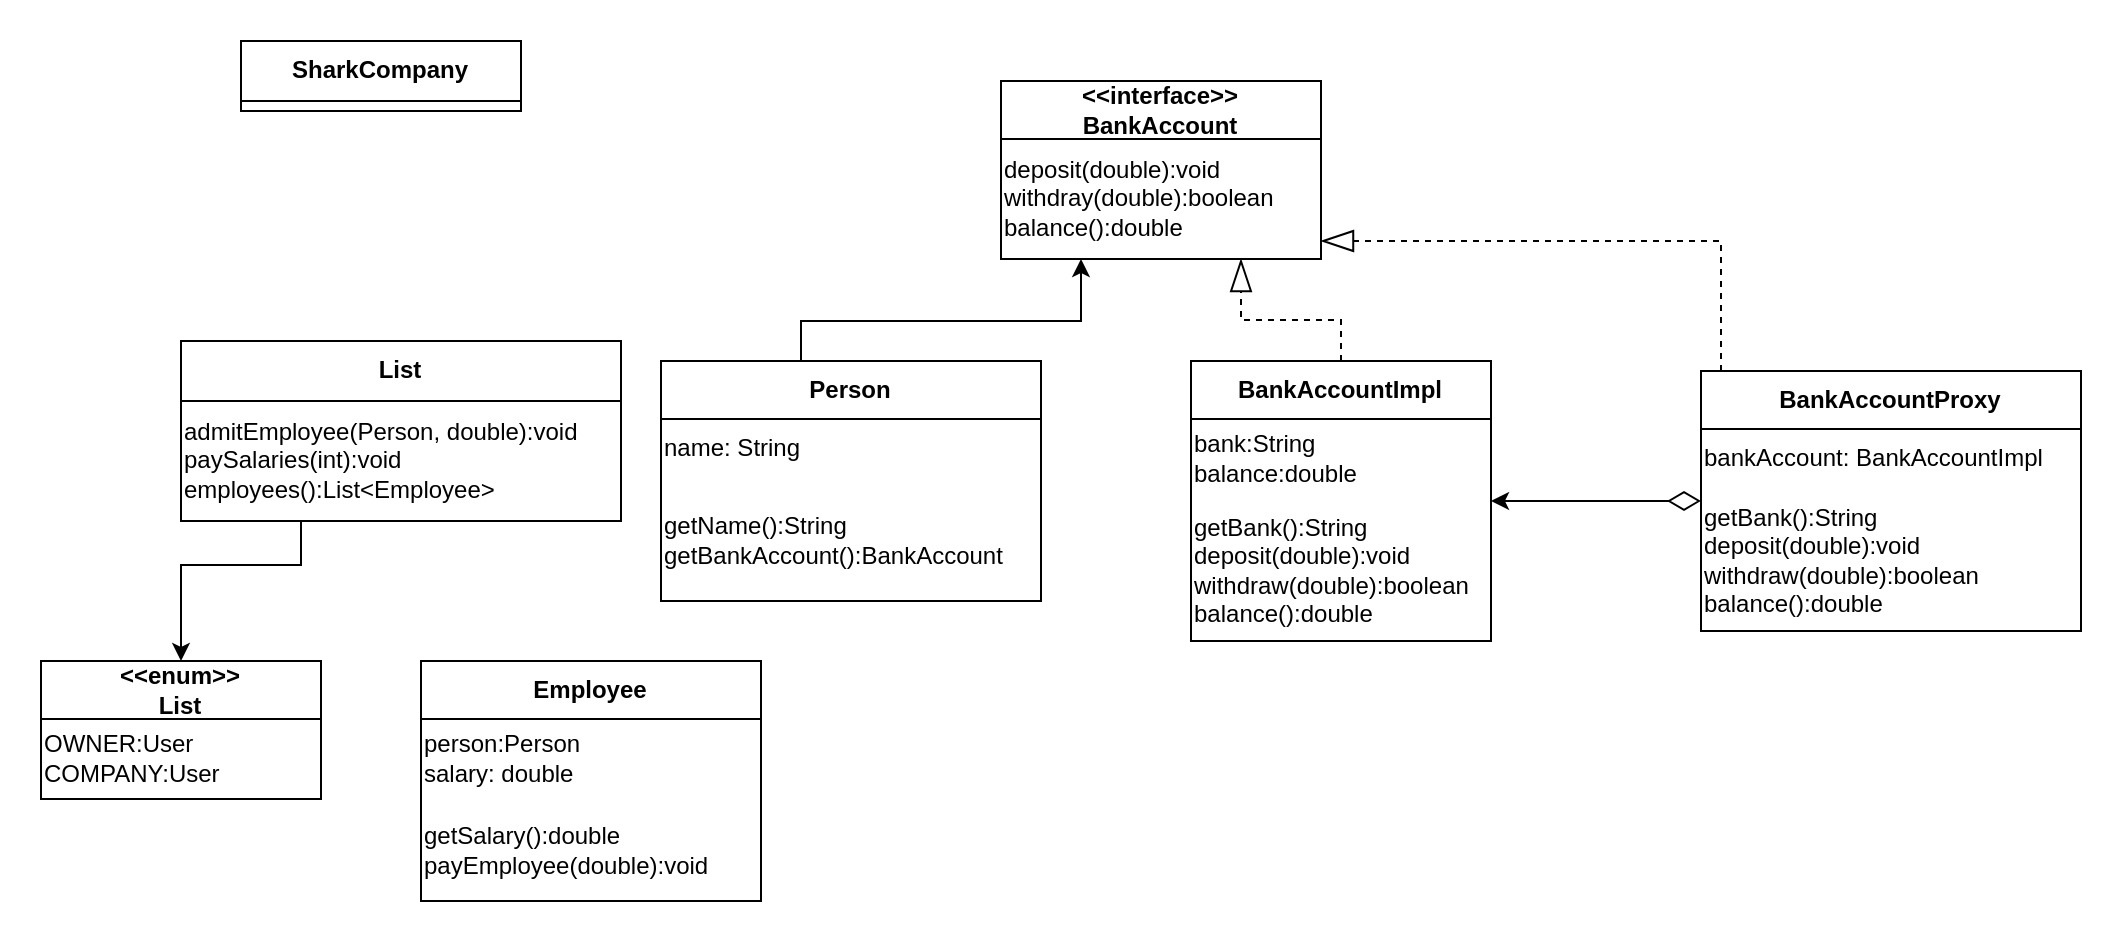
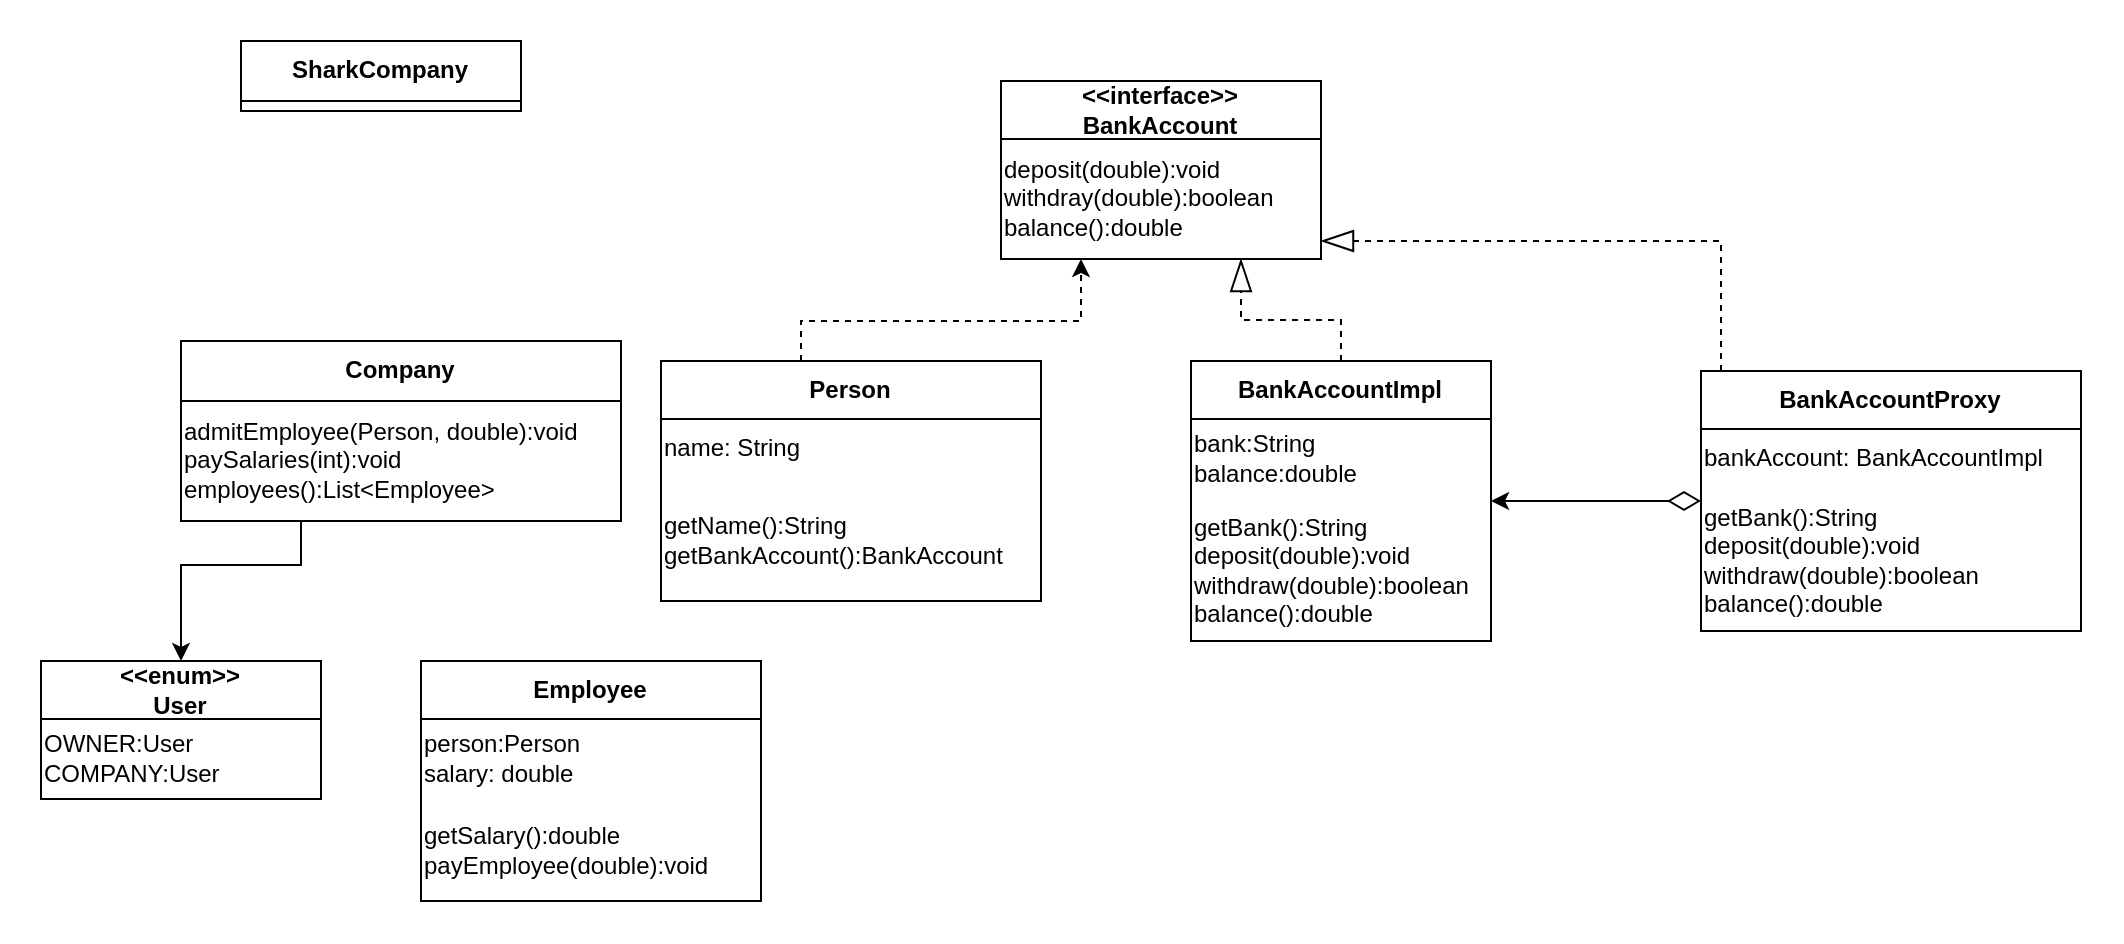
edge "Person" -> "<<interface>> BankAccount": style solid -> dashed
node "List": label "List" -> "Company"
node "<<enum>> List": label "<<enum>> List" -> "<<enum>> User"
